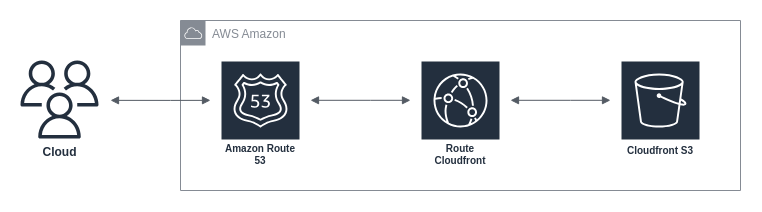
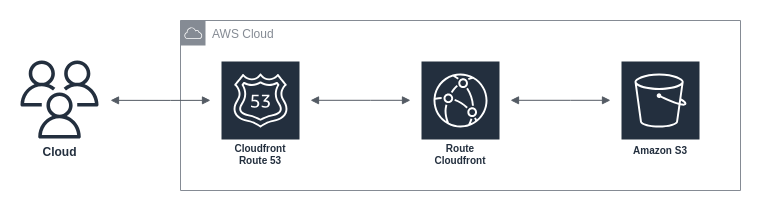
node "AWS Amazon": label "AWS Amazon" -> "AWS Cloud"
node "Cloudfront S3": label "Cloudfront S3" -> "Amazon S3"
node "Amazon Route 53": label "Amazon Route 53" -> "Cloudfront Route 53"
